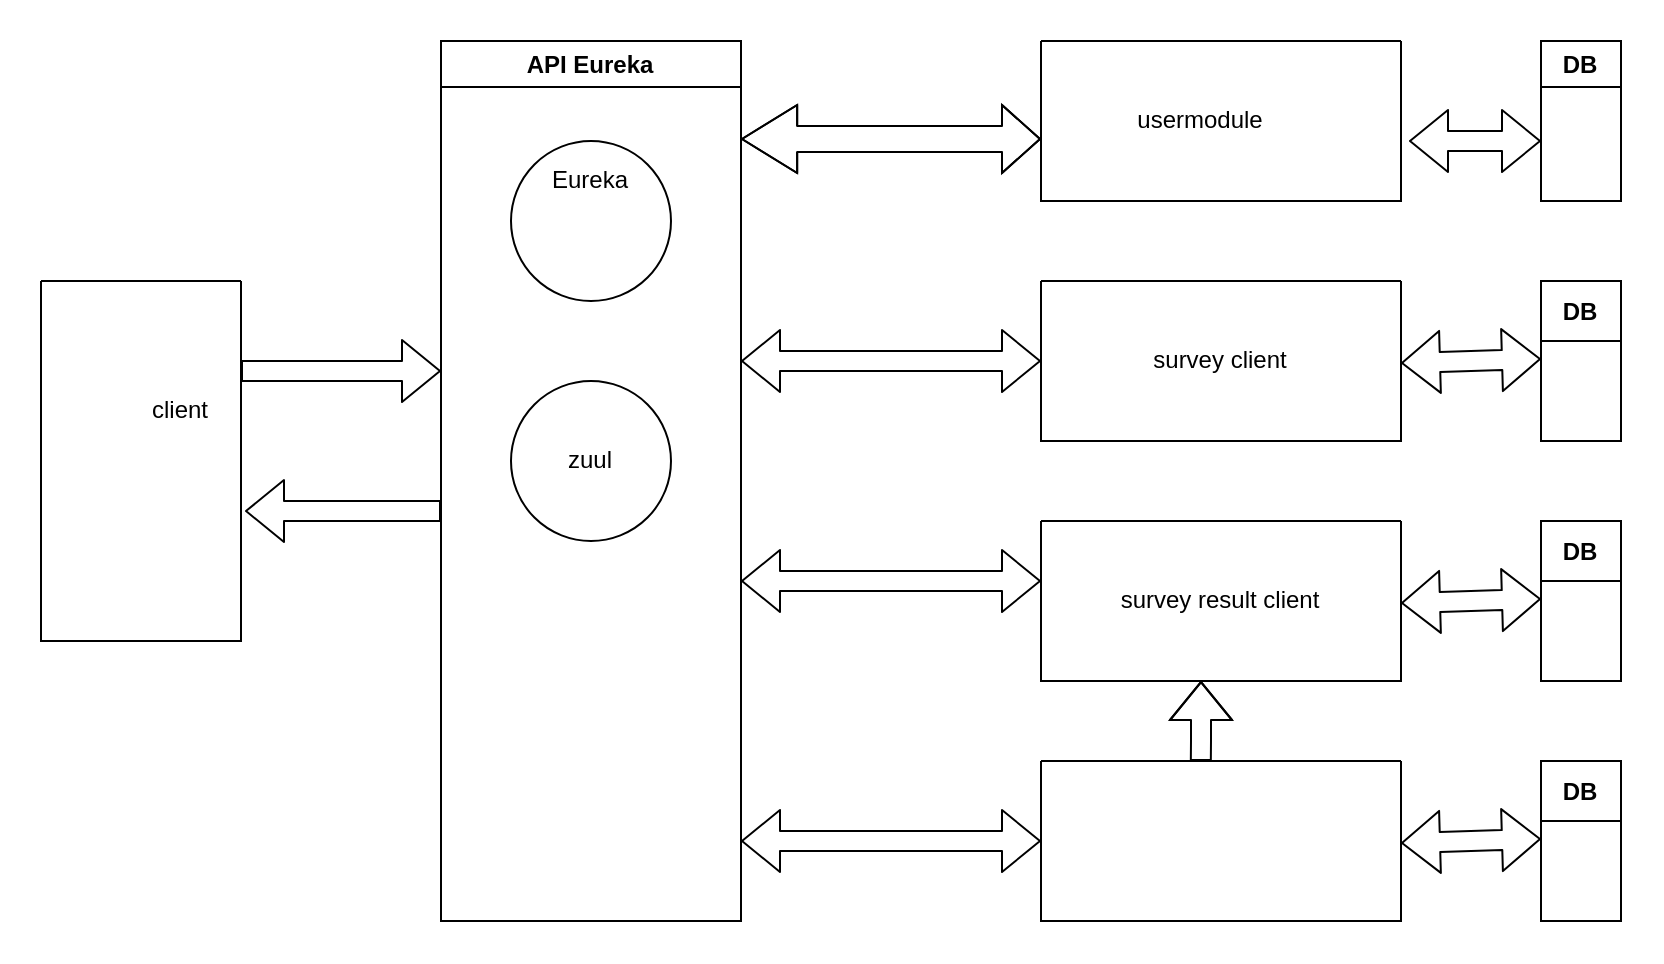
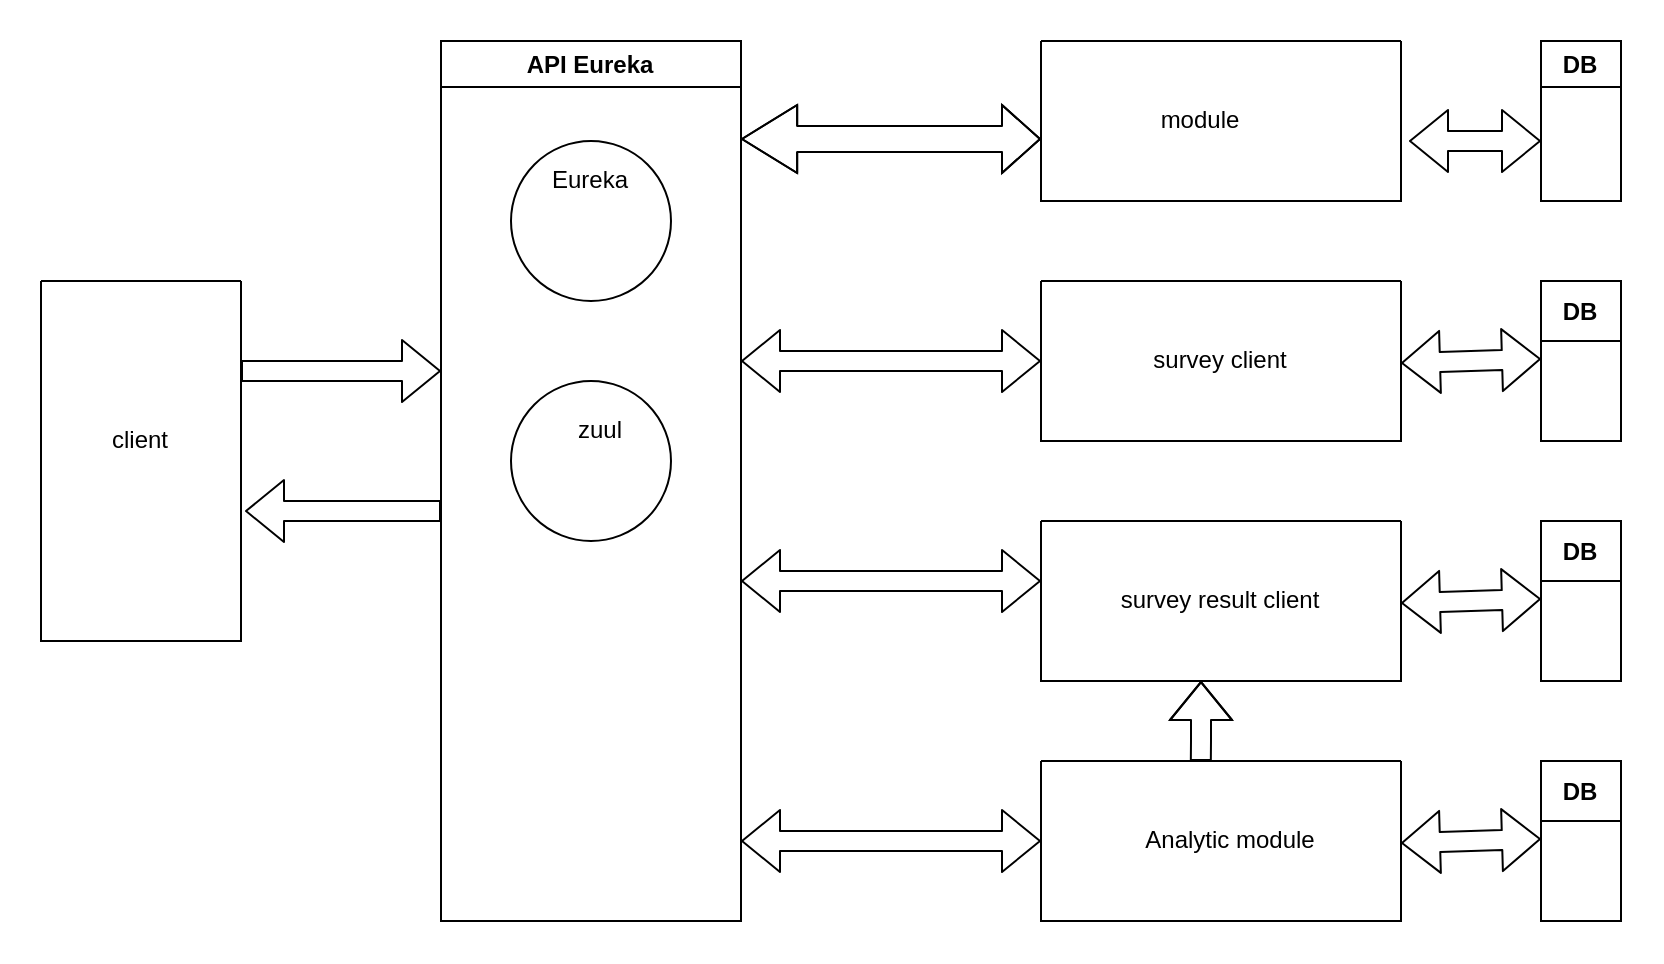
node "usermodule": label "usermodule" -> "module"
node "client": moved (181, 411) -> (141, 441)
node "zuul": moved (591, 461) -> (601, 431)
node "Analytic module": added
